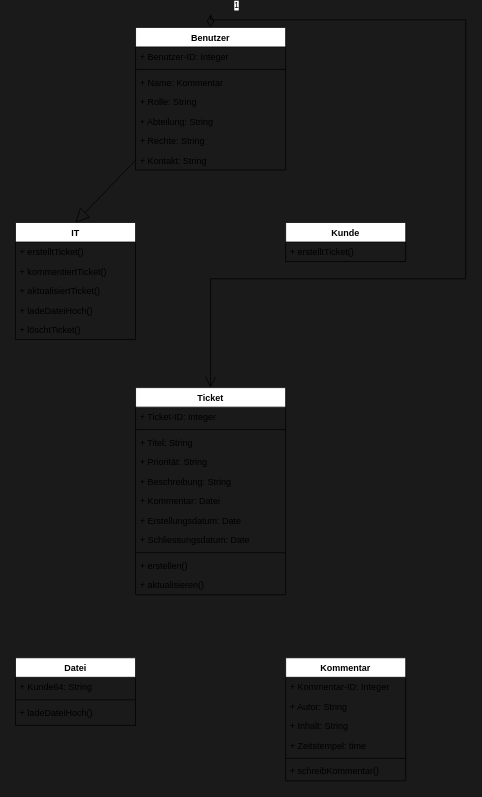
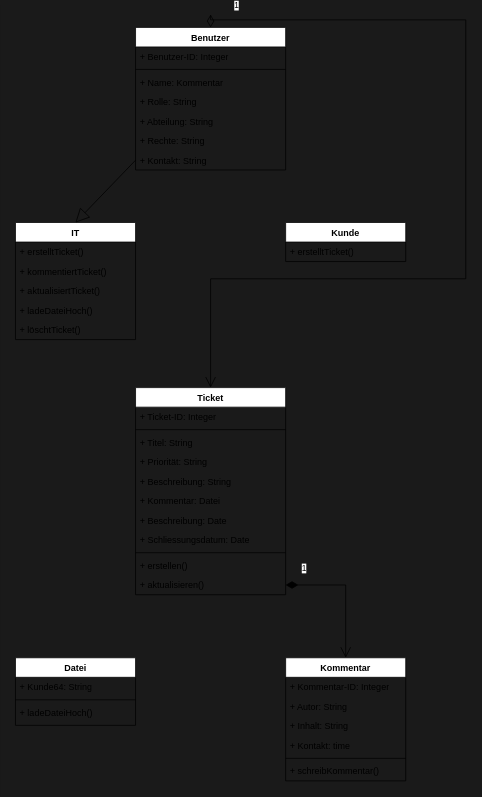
node "+ Erstellungsdatum: Date": label "+ Erstellungsdatum: Date" -> "+ Beschreibung: Date"
edge "+ aktualisieren()" -- "Kommentar": added, label "1"
node "+ Zeitstempel: time": label "+ Zeitstempel: time" -> "+ Kontakt: time"
